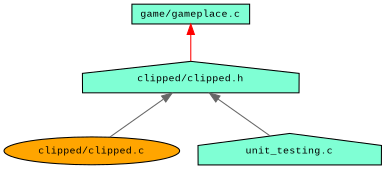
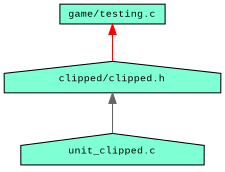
node "game/gameplace.c": label "game/gameplace.c" -> "game/testing.c"
node "clipped/clipped.c": removed
node "unit_testing.c": label "unit_testing.c" -> "unit_clipped.c"
